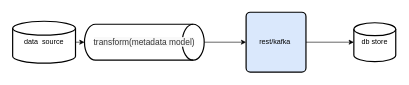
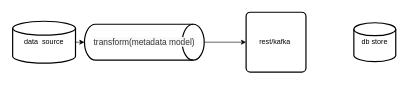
node "rest/kafka": fillcolor #dae8fc -> #ffffff
edge "rest/kafka" -> "db store": removed
